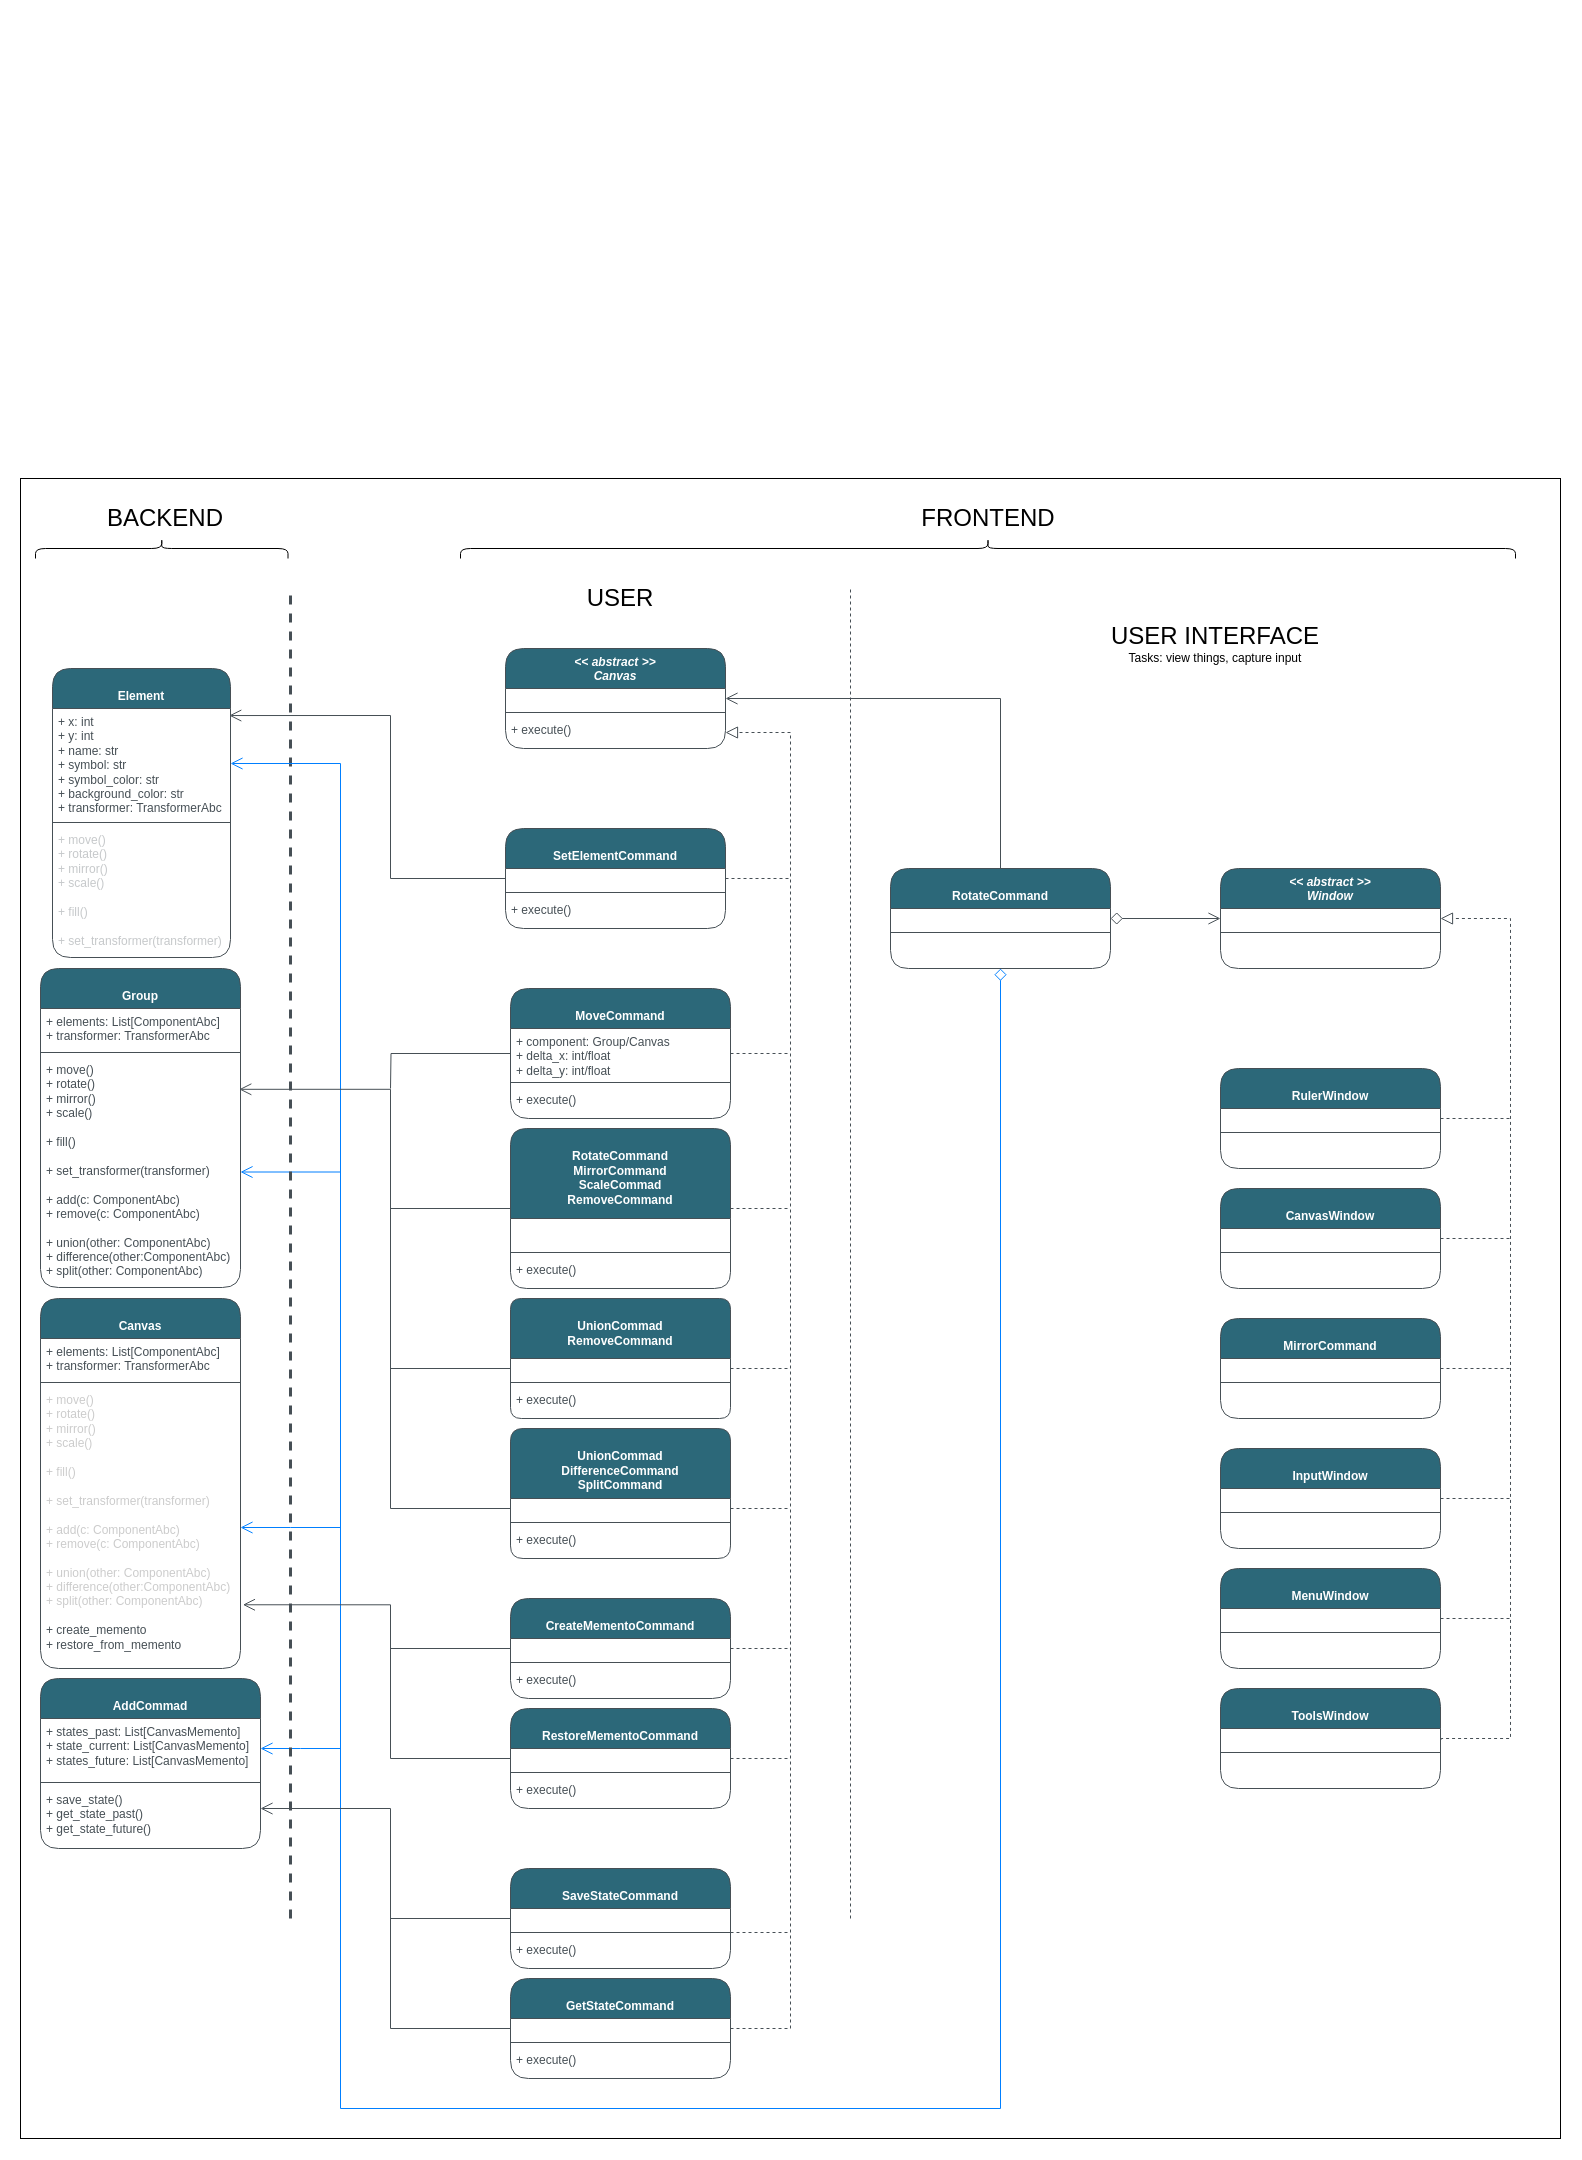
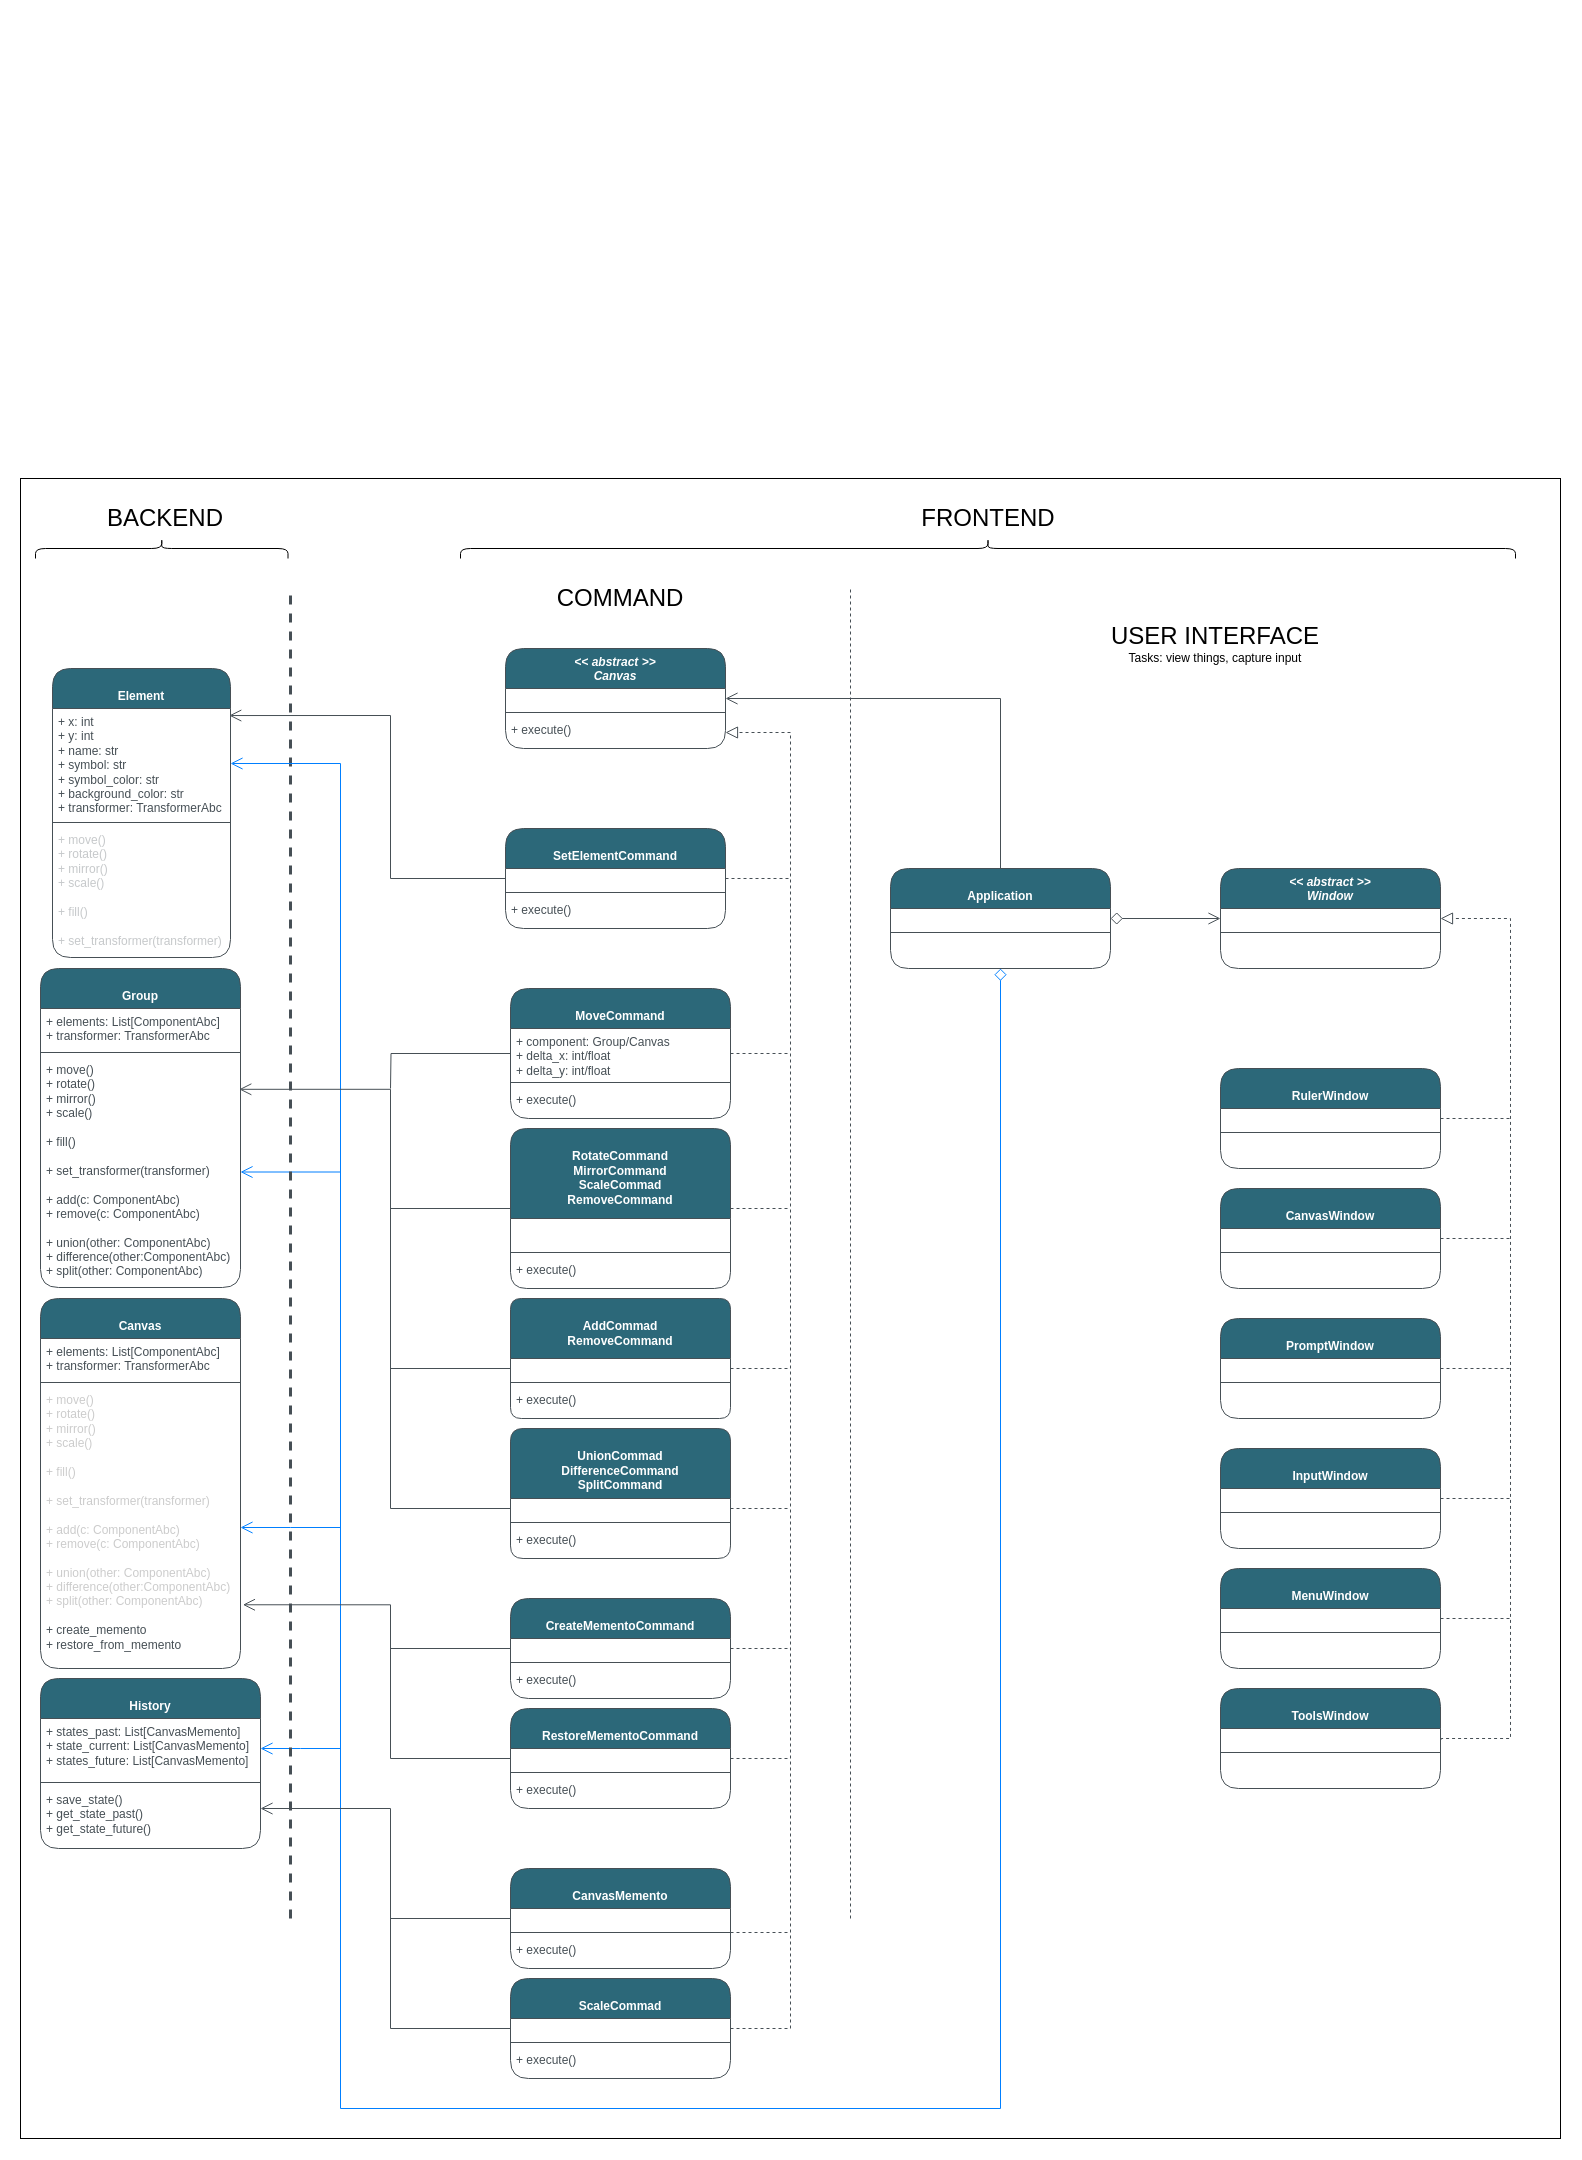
node "USER": label "USER" -> "COMMAND"
node "RotateCommand": label "RotateCommand" -> "Application"
node "UnionCommad RemoveCommand": label "UnionCommad RemoveCommand" -> "AddCommad RemoveCommand"
node "MirrorCommand": label "MirrorCommand" -> "PromptWindow"
node "AddCommad": label "AddCommad" -> "History"
node "SaveStateCommand": label "SaveStateCommand" -> "CanvasMemento"
node "GetStateCommand": label "GetStateCommand" -> "ScaleCommad"
